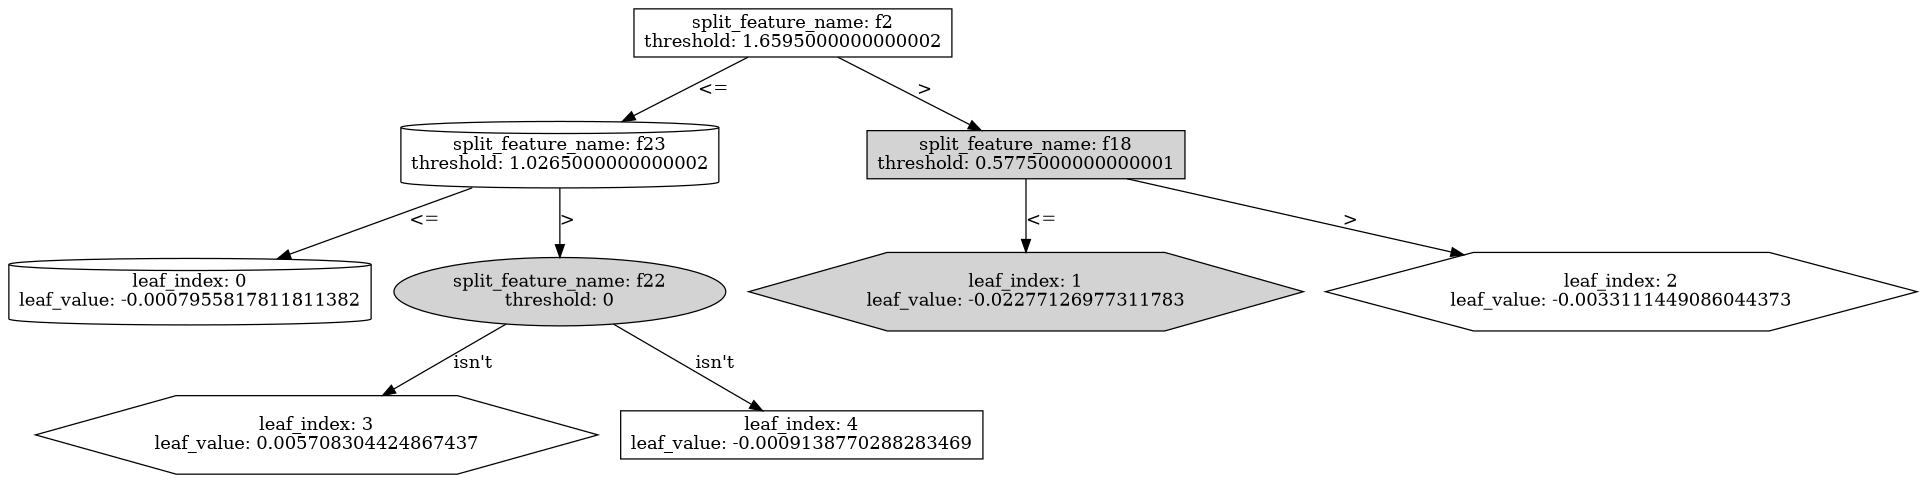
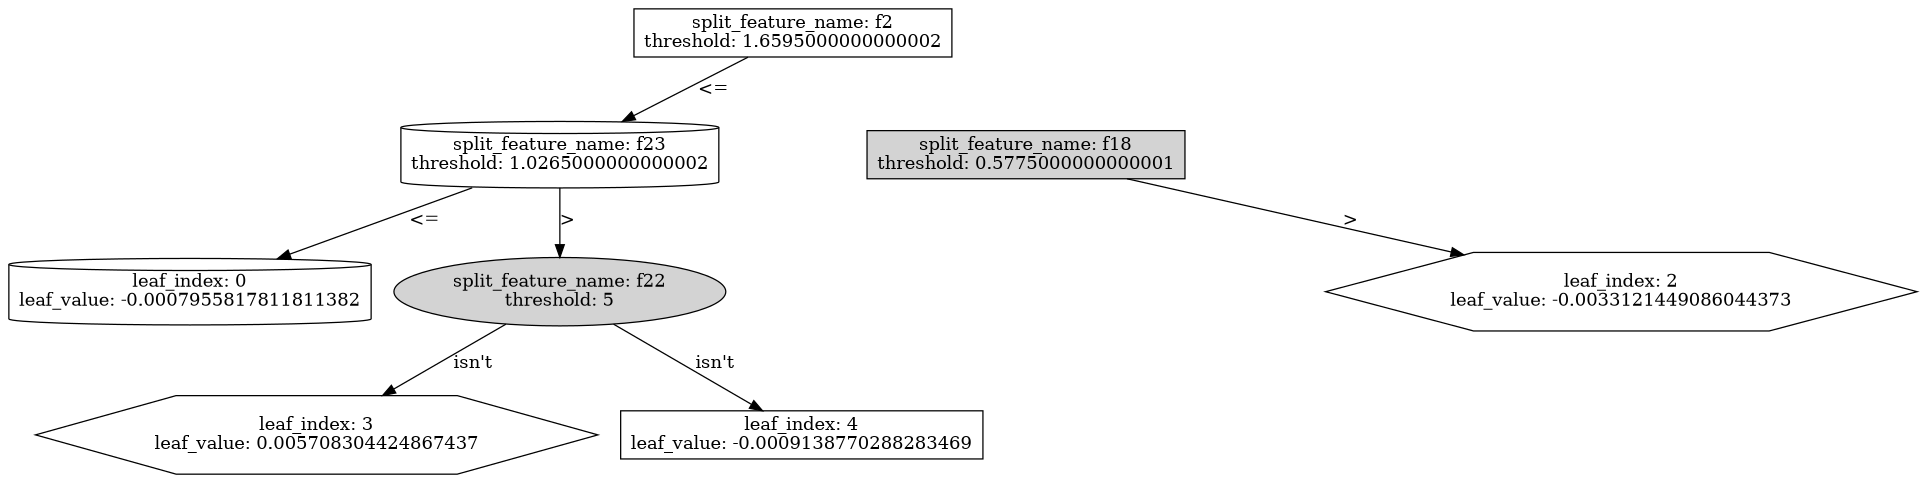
edge "split_feature_name: f2 threshold: 1.6595000000000002" -> "split_feature_name: f18 threshold: 0.5775000000000001": removed, label ">"
node "split_feature_name: f22 threshold: 0": label "split_feature_name: f22 threshold: 0" -> "split_feature_name: f22 threshold: 5"
node "leaf_index: 1 leaf_value: -0.02277126977311783": removed
node "leaf_index: 2 leaf_value: -0.0033111449086044373": label "leaf_index: 2 leaf_value: -0.0033111449086044373" -> "leaf_index: 2 leaf_value: -0.0033121449086044373"
